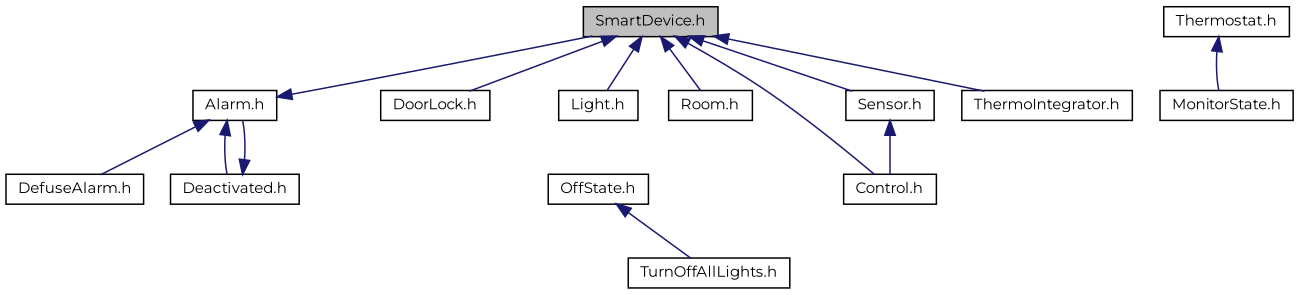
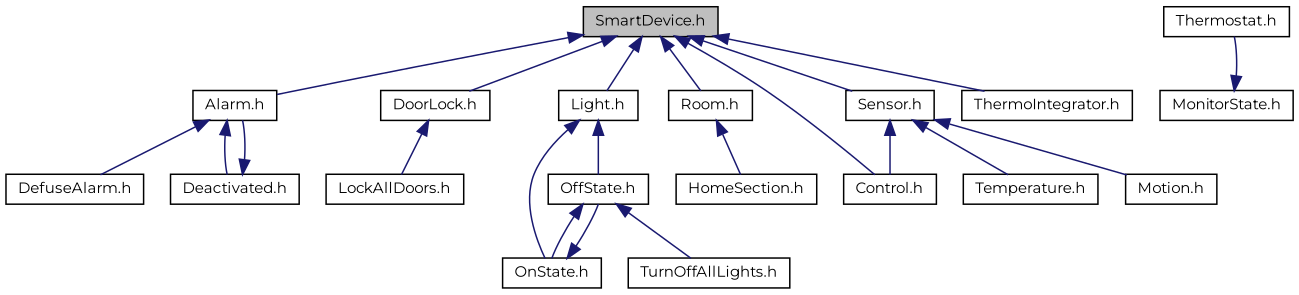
edge "SmartDevice.h" -> "Alarm.h": reversed
edge "MonitorState.h" -> "Thermostat.h": reversed
edge "OffState.h" -> "Light.h": added
node "LockAllDoors.h": added
node "HomeSection.h": added
node "Temperature.h": added
node "Motion.h": added
node "OnState.h": added
